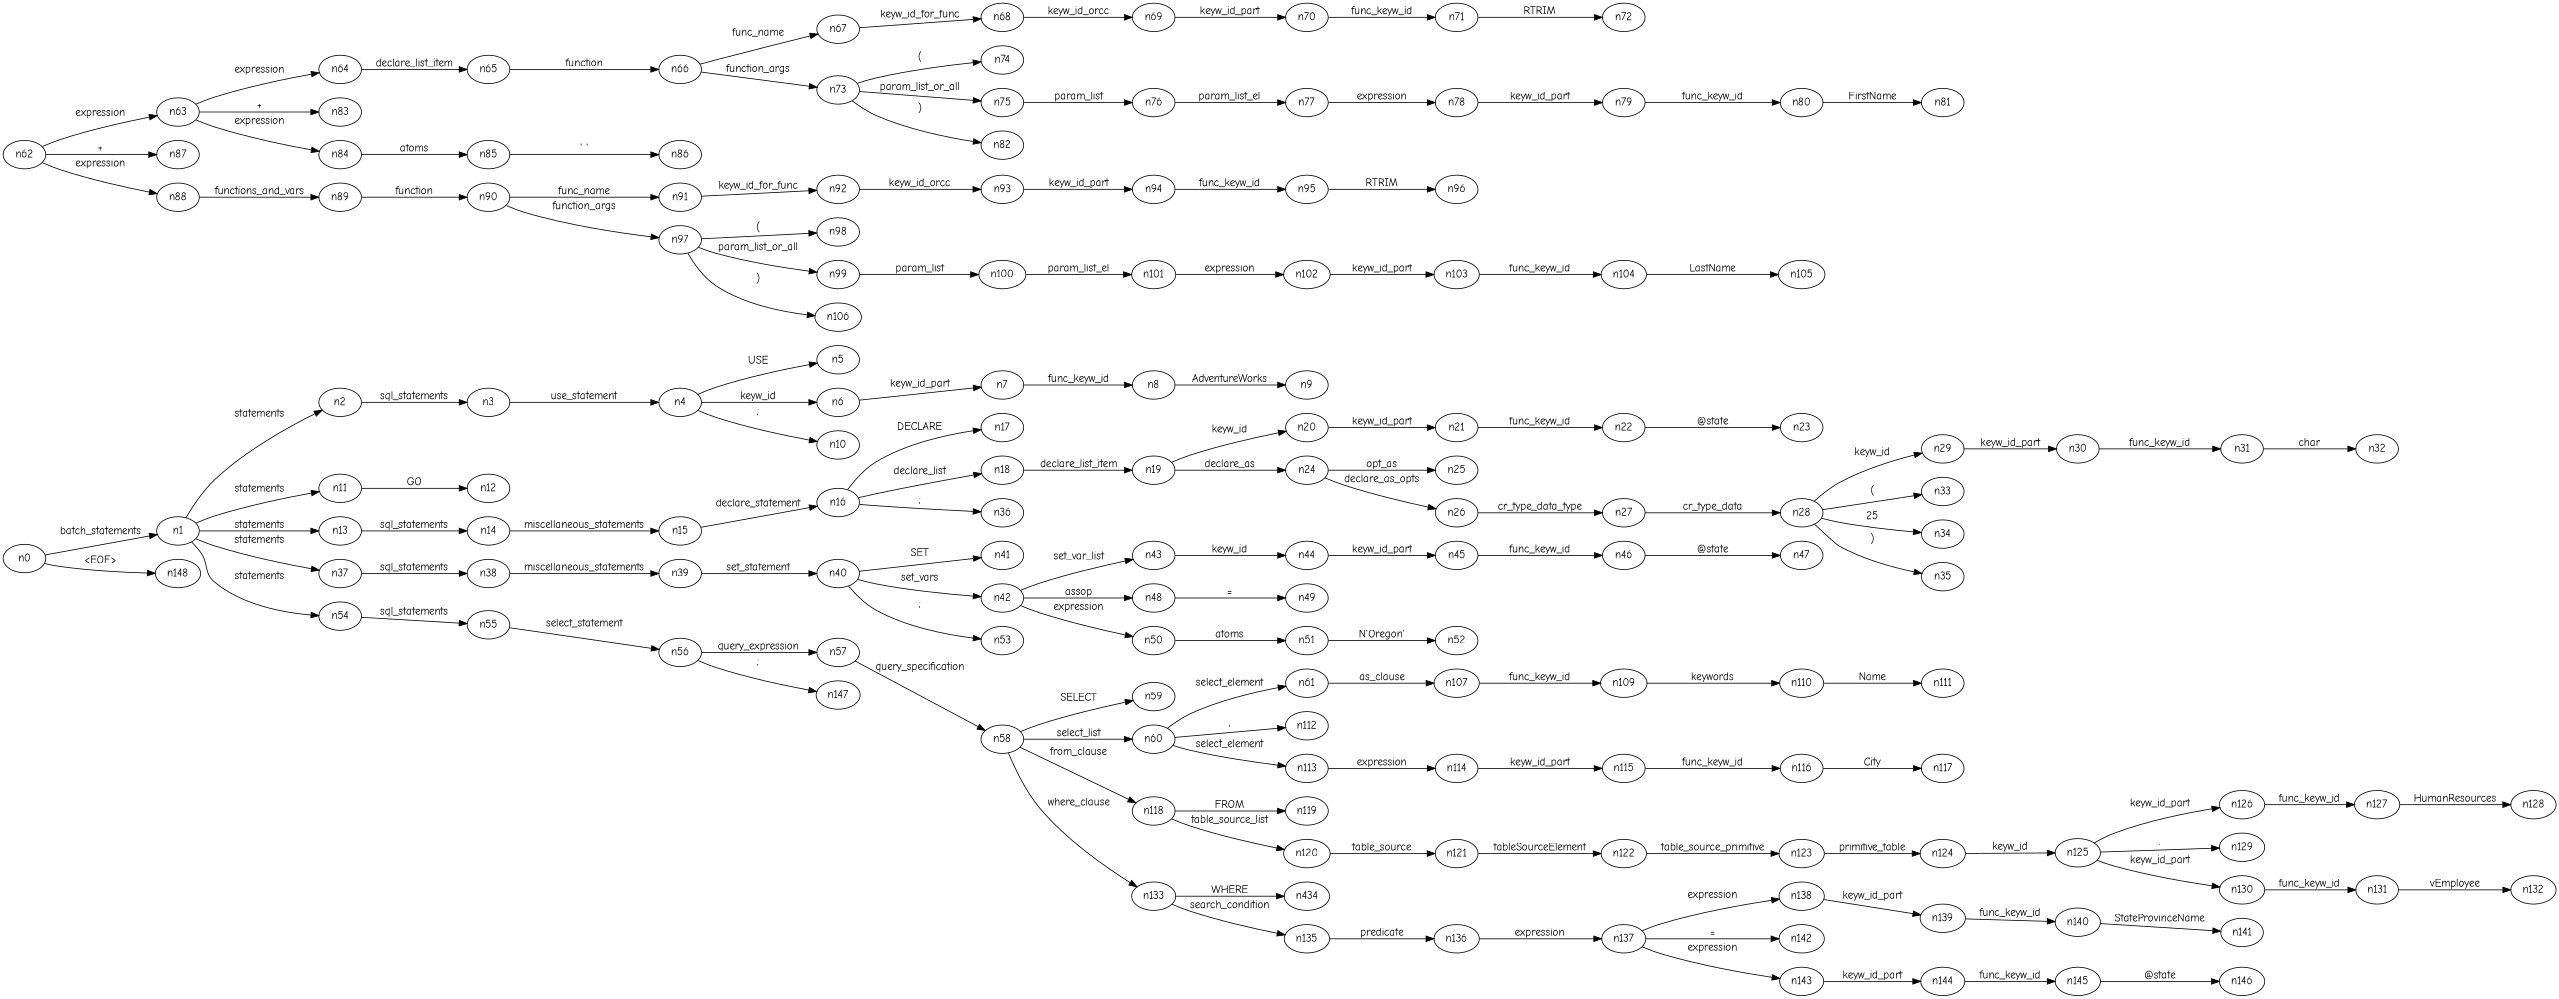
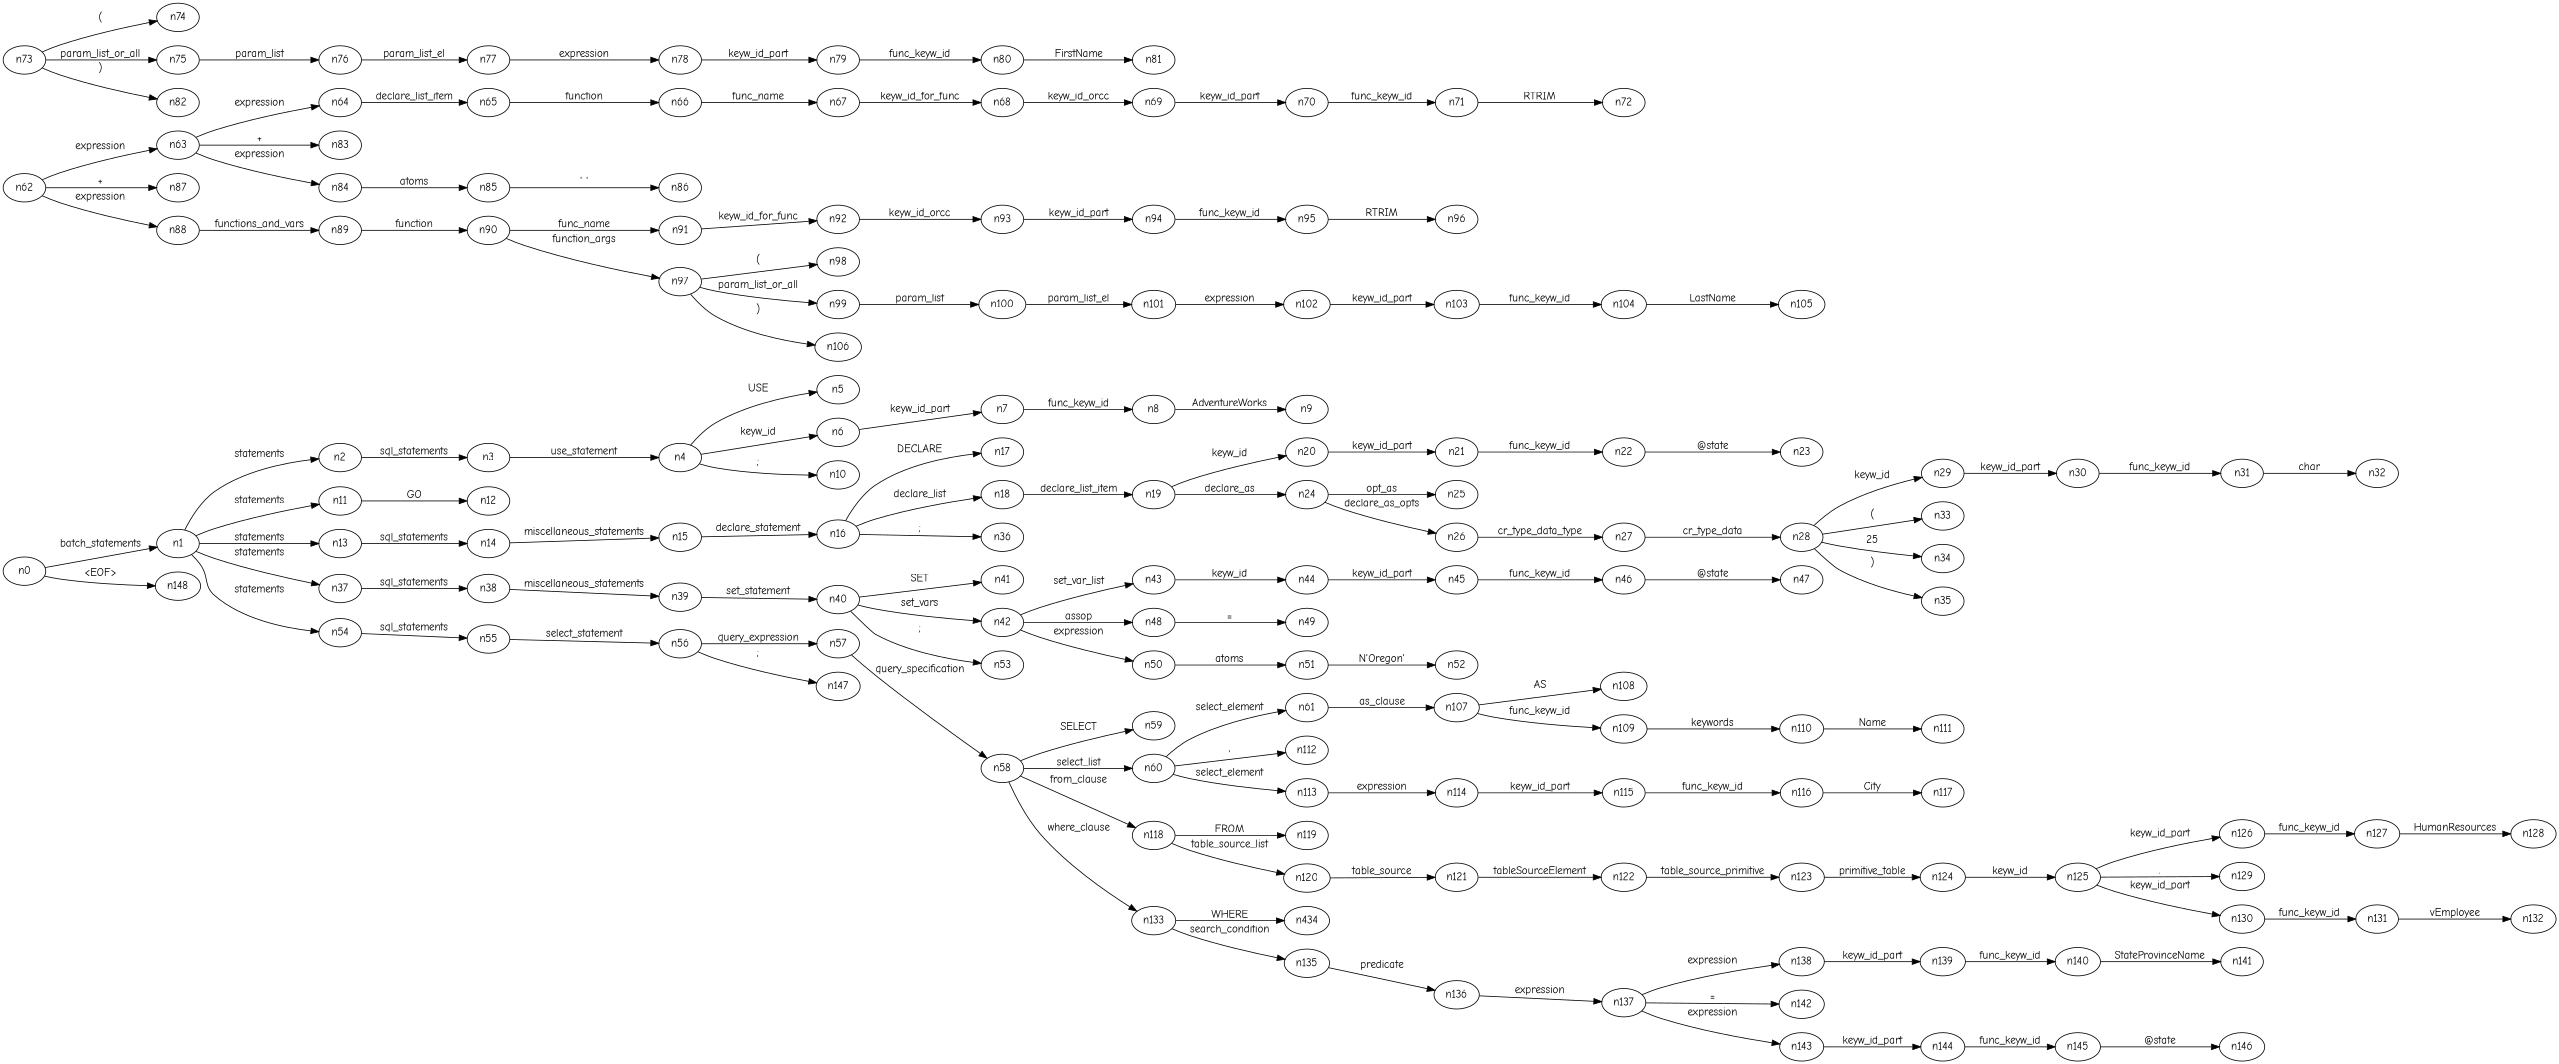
edge "n66" -> "n73": removed, label "function_args"
node "n108": added
